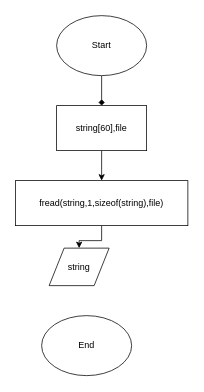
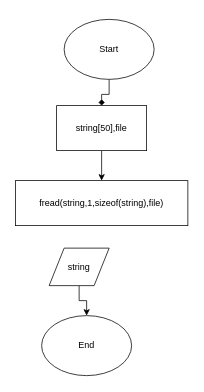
node "Start": moved (102, 45) -> (109, 49)
node "string[60],file": label "string[60],file" -> "string[50],file"
edge "fread(string,1,sizeof(string),file)" -> "string": removed
edge "string" -> "End": added
